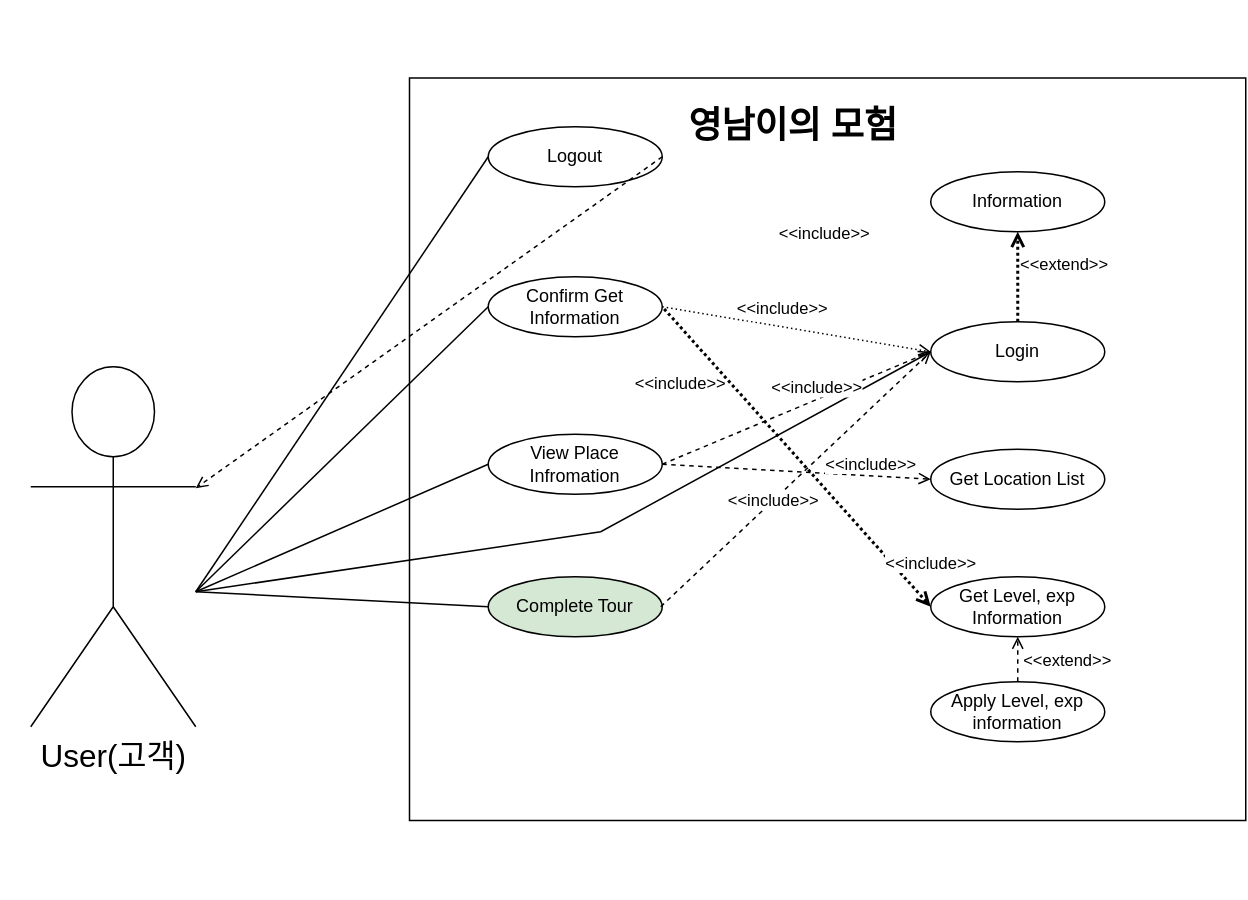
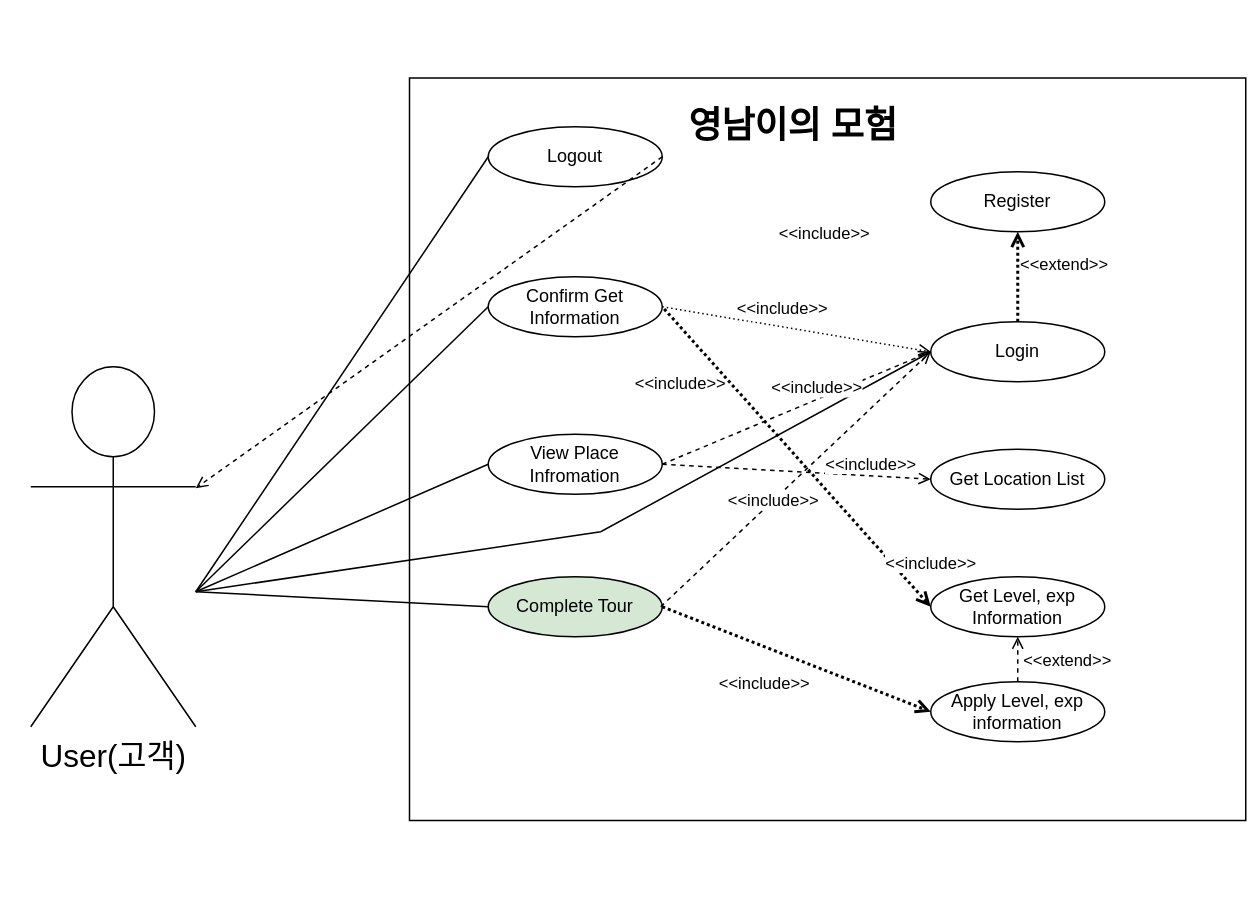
node "Information": label "Information" -> "Register"
edge "Complete Tour" -> "Apply Level, exp information": added, label "<<include>>"
